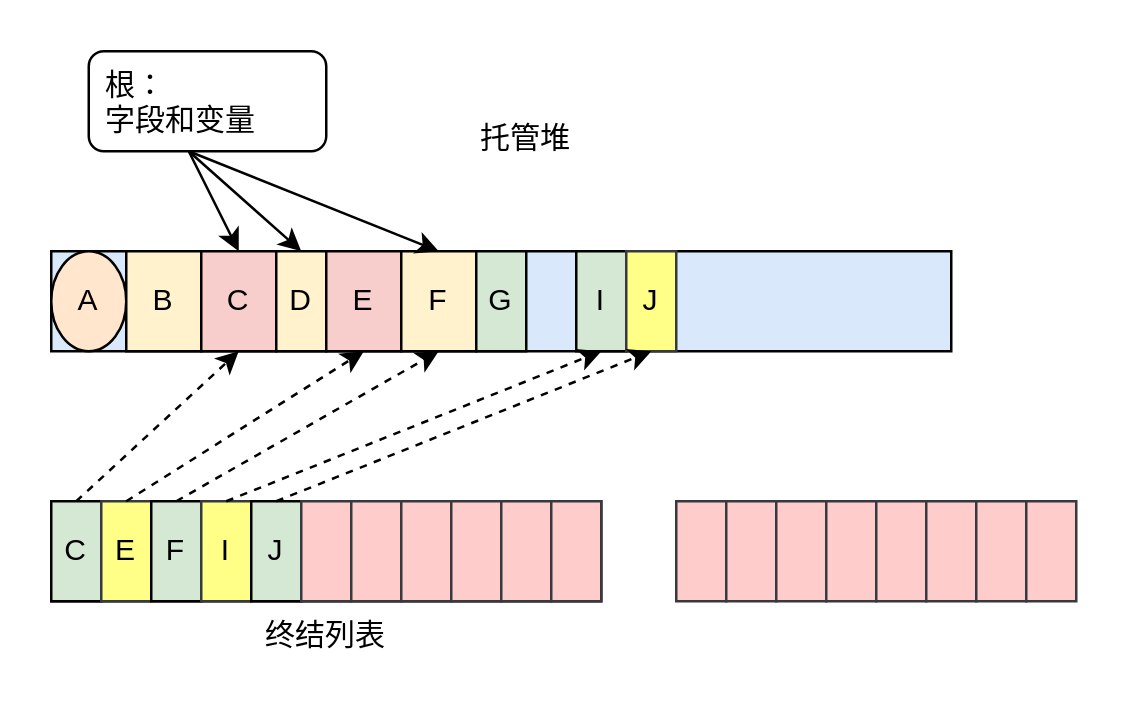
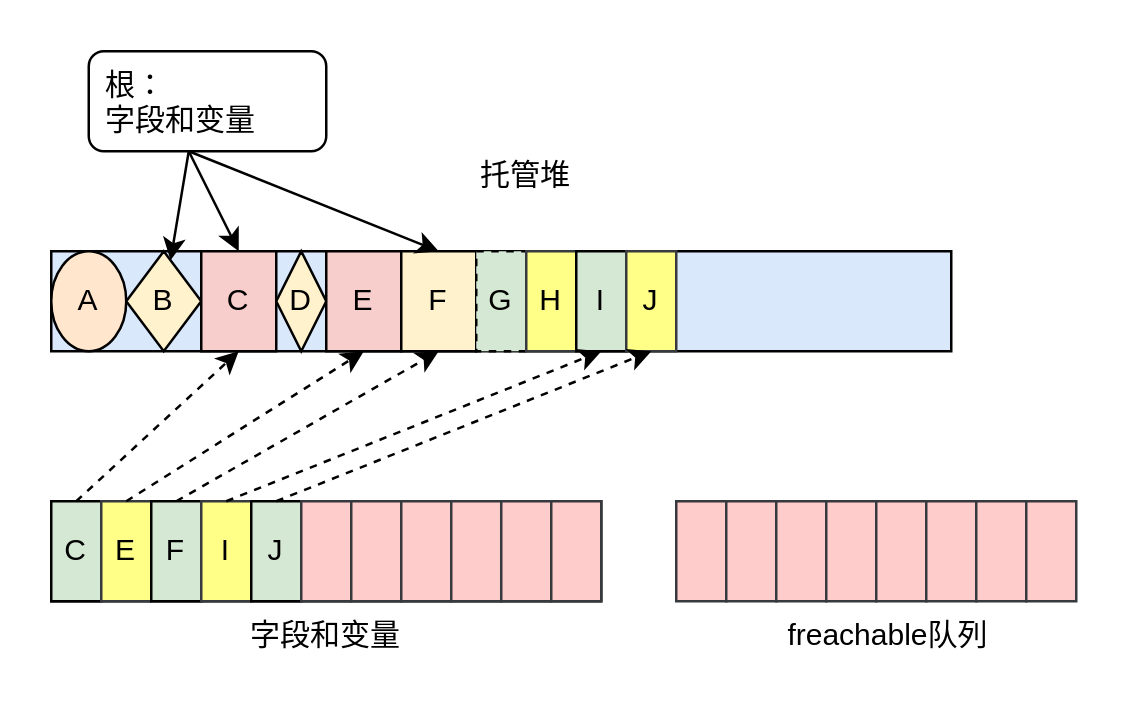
node "托管堆": moved (526, 139) -> (526, 176)
edge "根： 字段和变量" -> "D": now "根： 字段和变量" -> "B"
node "B": shape rectangle -> diamond
node "D": shape rectangle -> diamond
node "G": style solid -> dashed
node "H": added
node "终结列表": label "终结列表" -> "字段和变量"
node "freachable队列": added
